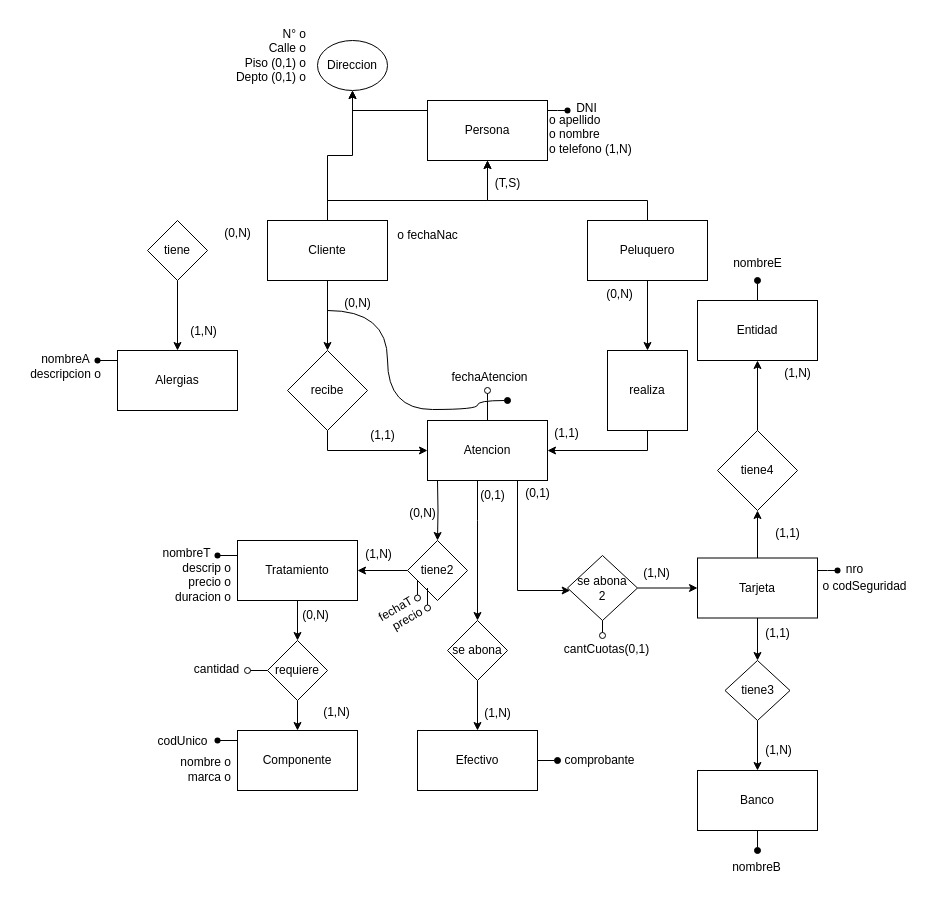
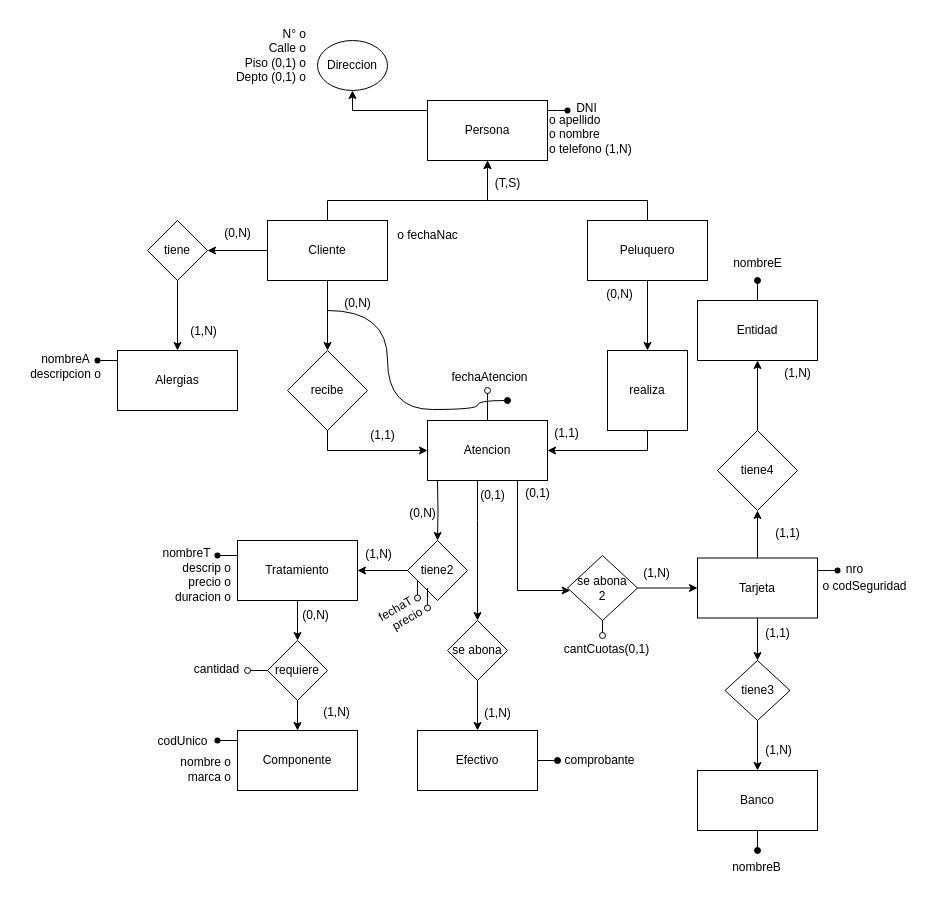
edge "Cliente" -> "Direccion": now "Cliente" -> "tiene"
